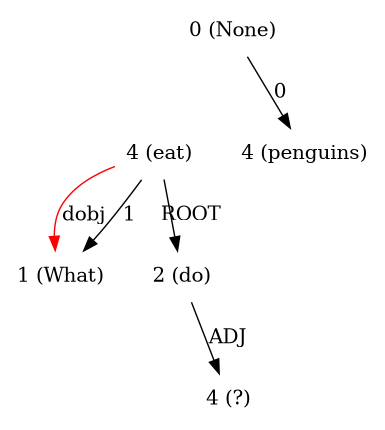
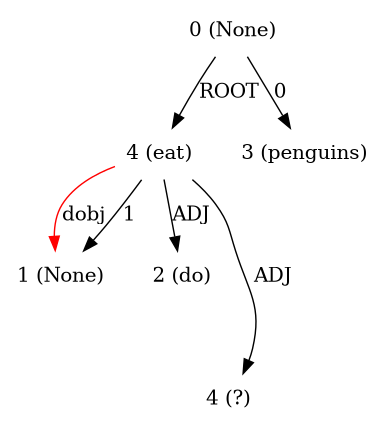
edge "0 (None)" -> "4 (eat)": added, label "ROOT"
node "4 (penguins)": label "4 (penguins)" -> "3 (penguins)"
edge "4 (eat)" -> "2 (do)": label "ROOT" -> "ADJ"
node "1 (What)": label "1 (What)" -> "1 (None)"
edge "2 (do)" -> "4 (?)": now "4 (eat)" -> "4 (?)"
